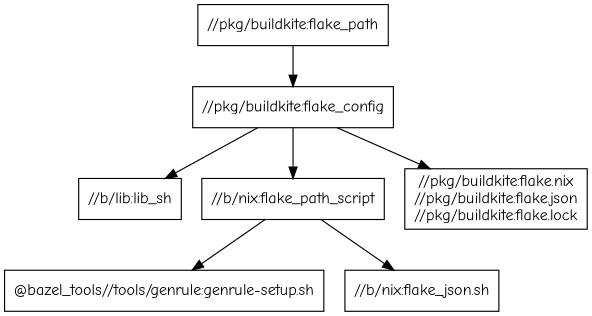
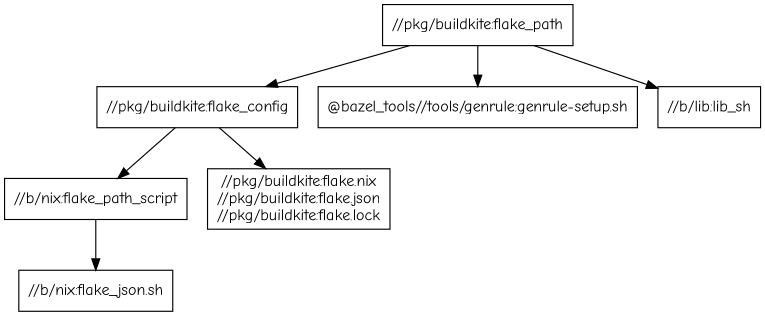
edge "//pkg/buildkite:flake_config" -> "//b/lib:lib_sh": now "//pkg/buildkite:flake_path" -> "//b/lib:lib_sh"
edge "//b/nix:flake_path_script" -> "@bazel_tools//tools/genrule:genrule-setup.sh": now "//pkg/buildkite:flake_path" -> "@bazel_tools//tools/genrule:genrule-setup.sh"
